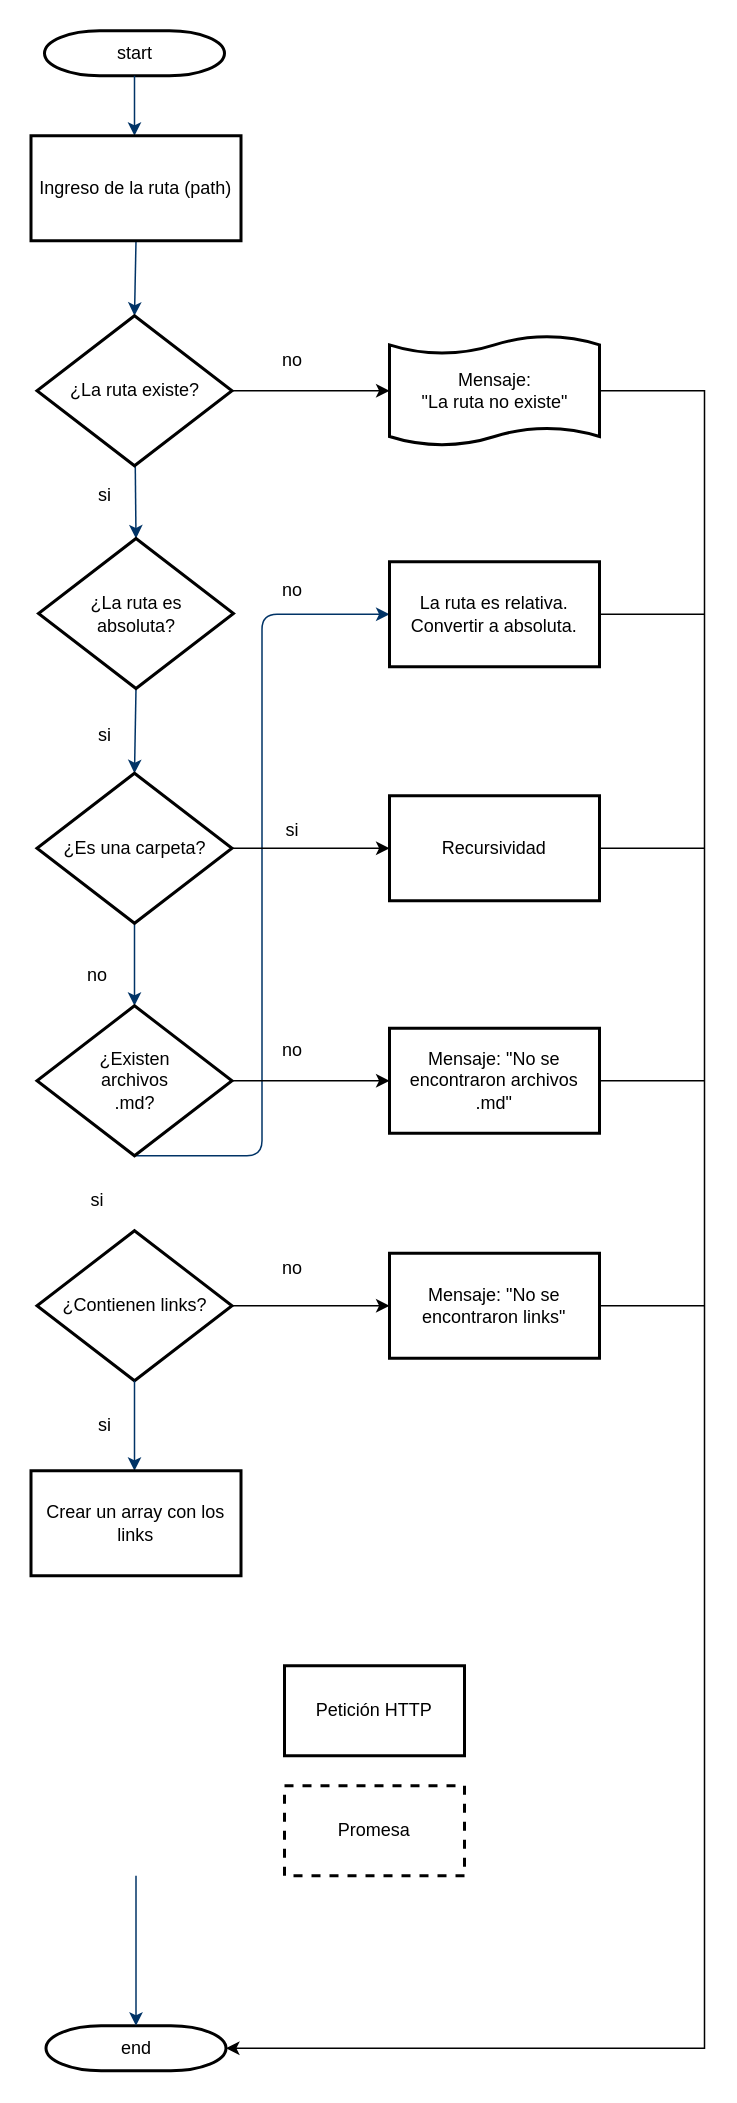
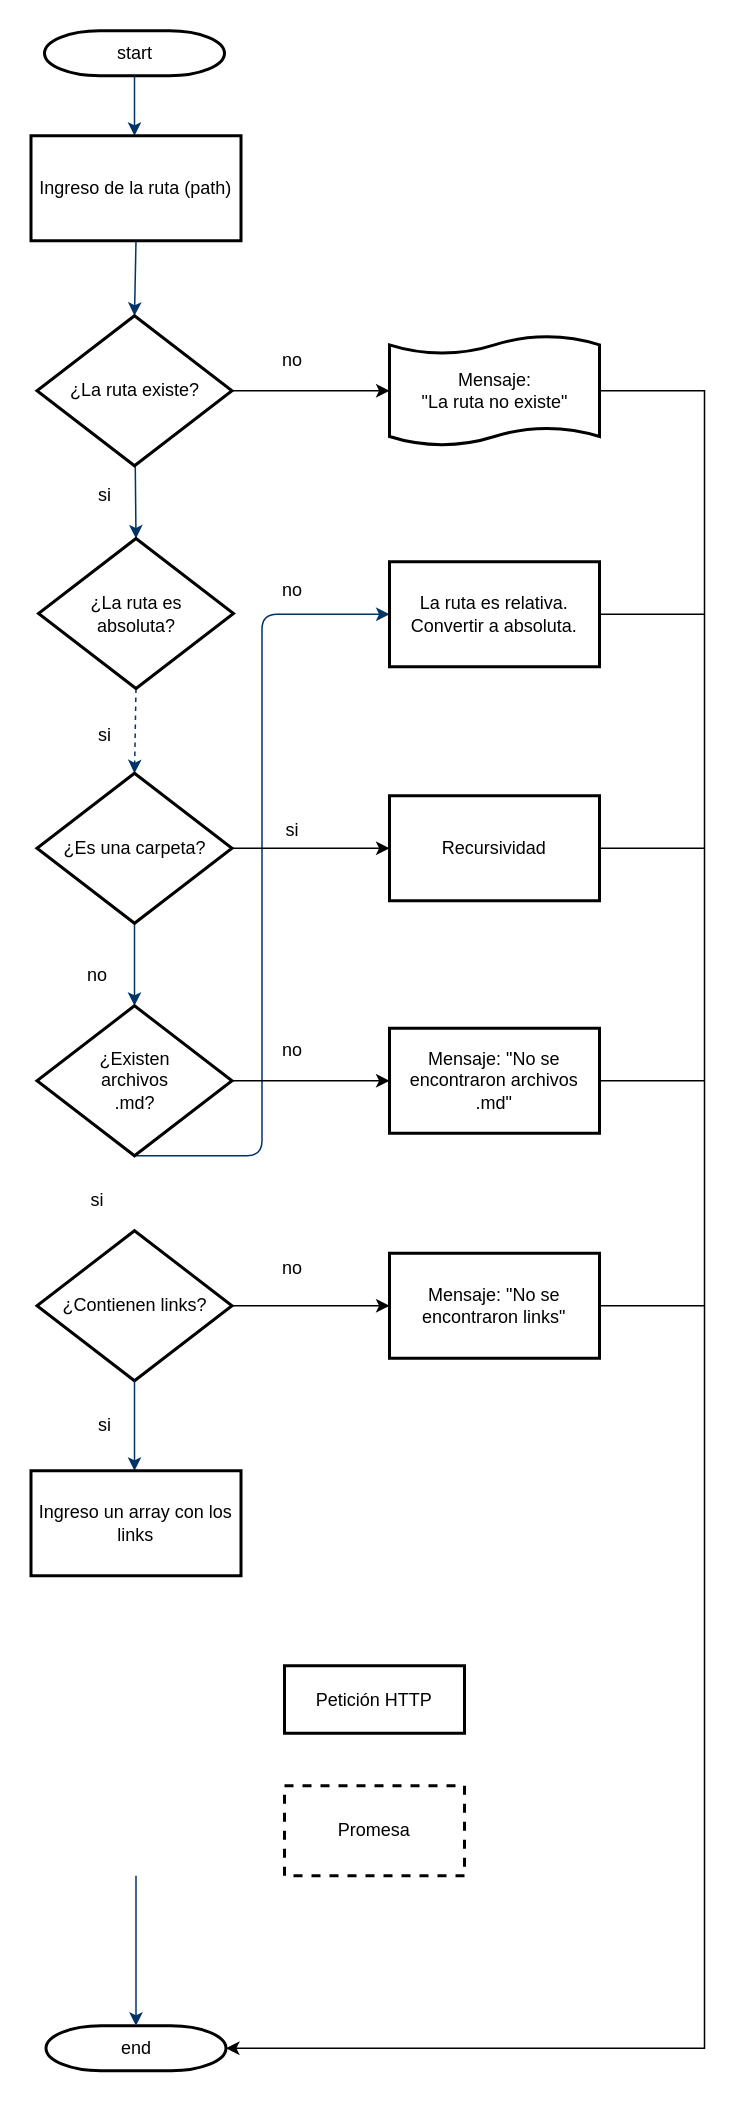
edge "¿La ruta es absoluta?" -> "¿Es una carpeta?": style solid -> dashed
node "Crear un array con los links": label "Crear un array con los links" -> "Ingreso un array con los links"
node "Petición HTTP": size 180x90 -> 180x68
